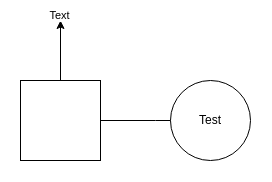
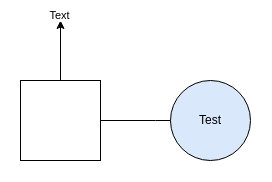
node "Test": fillcolor #ffffff -> #dae8fc
